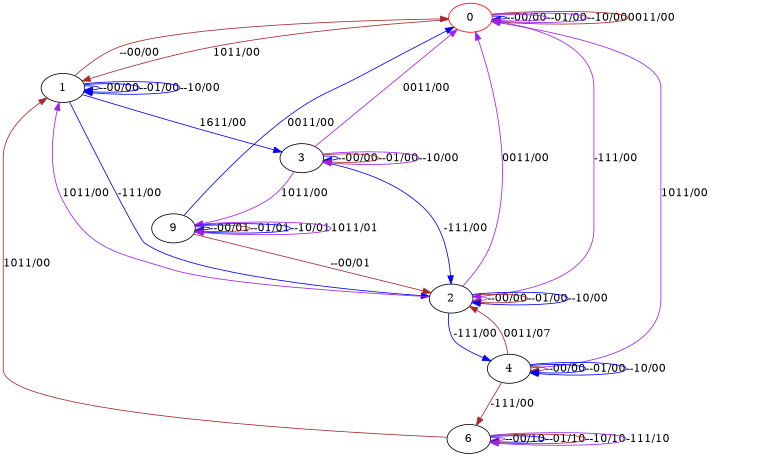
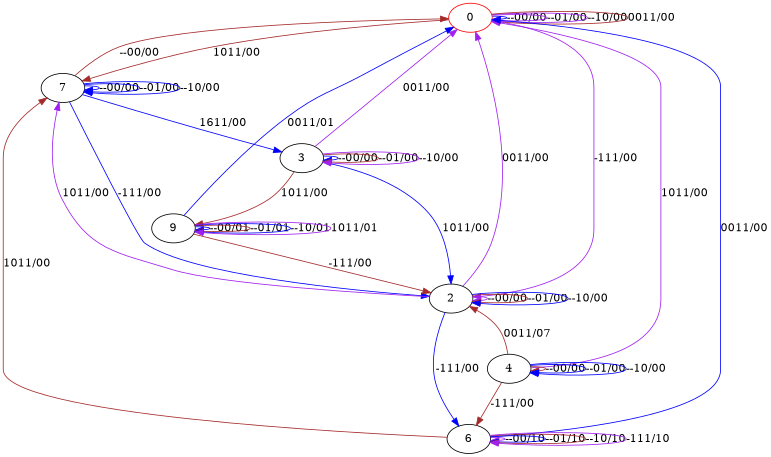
node "1": label "1" -> "7"
edge "9" -> "0": label "0011/00" -> "0011/01"
edge "3" -> "9": color purple -> brown
edge "3" -> "2": label "-111/00" -> "1011/00"
edge "6" -> "0": added, label "0011/00"
edge "9" -> "2": label "--00/01" -> "-111/00"
edge "2" -> "4": now "2" -> "6"
